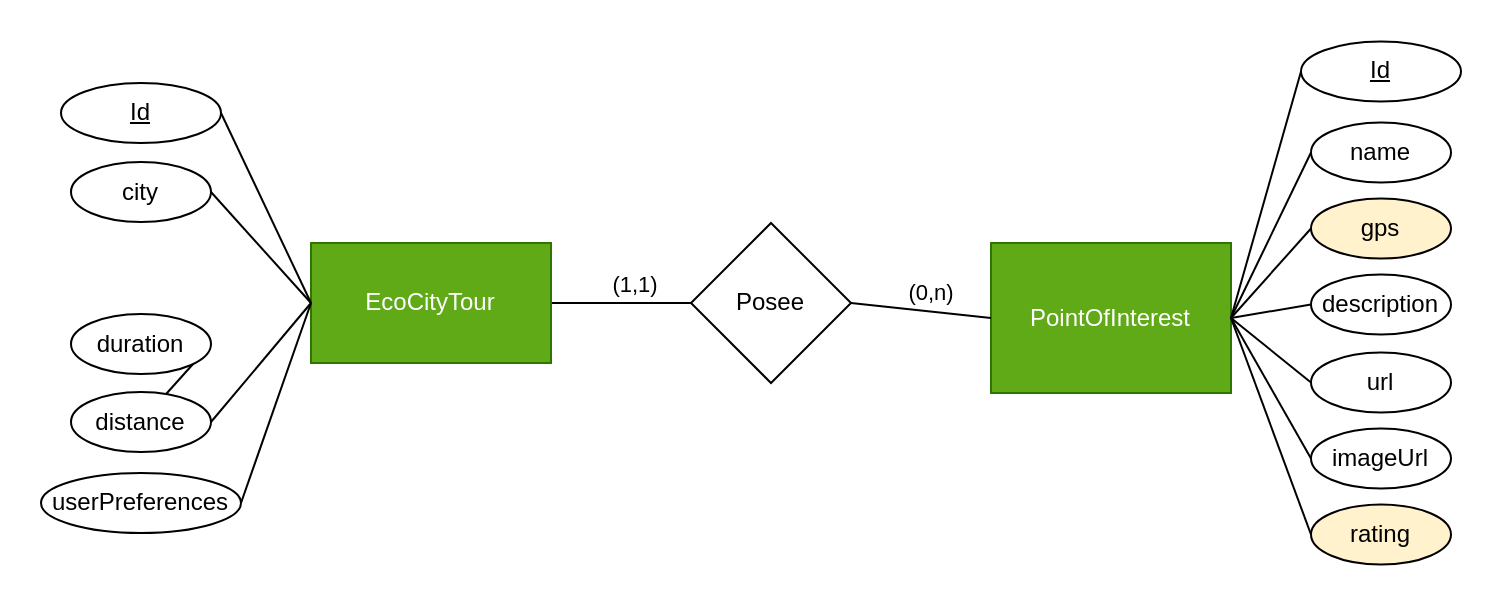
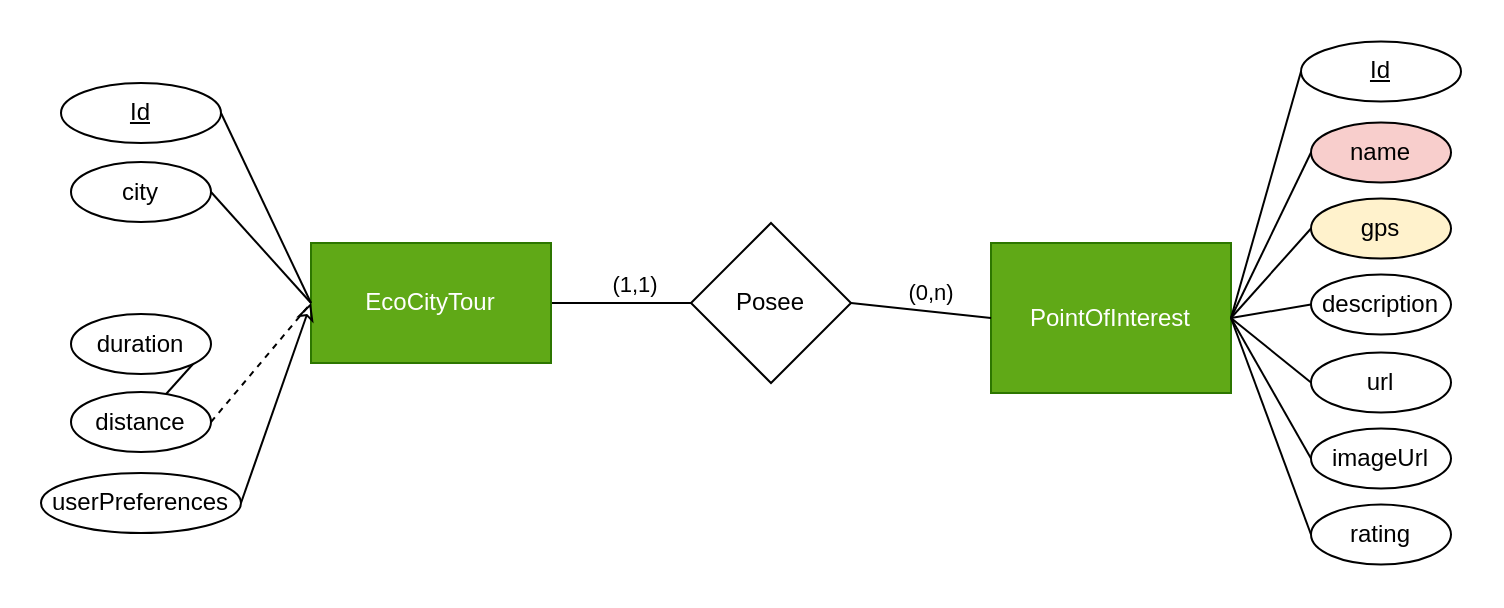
node "name": fillcolor #ffffff -> #f8cecc
edge "EcoCityTour" -- "userPreferences": arrowhead none -> classic
edge "EcoCityTour" -- "distance": style solid -> dashed
node "rating": fillcolor #fff2cc -> #ffffff
